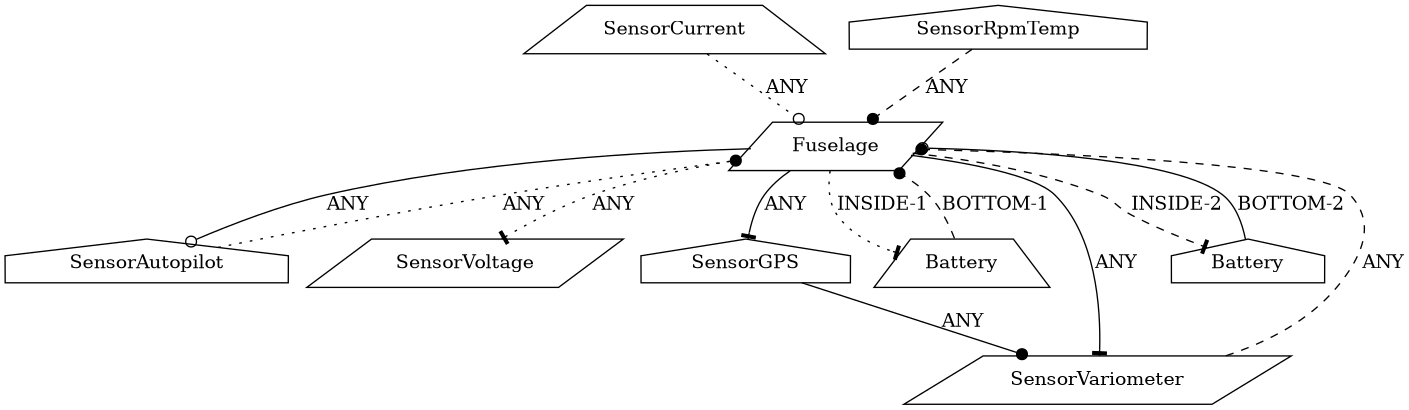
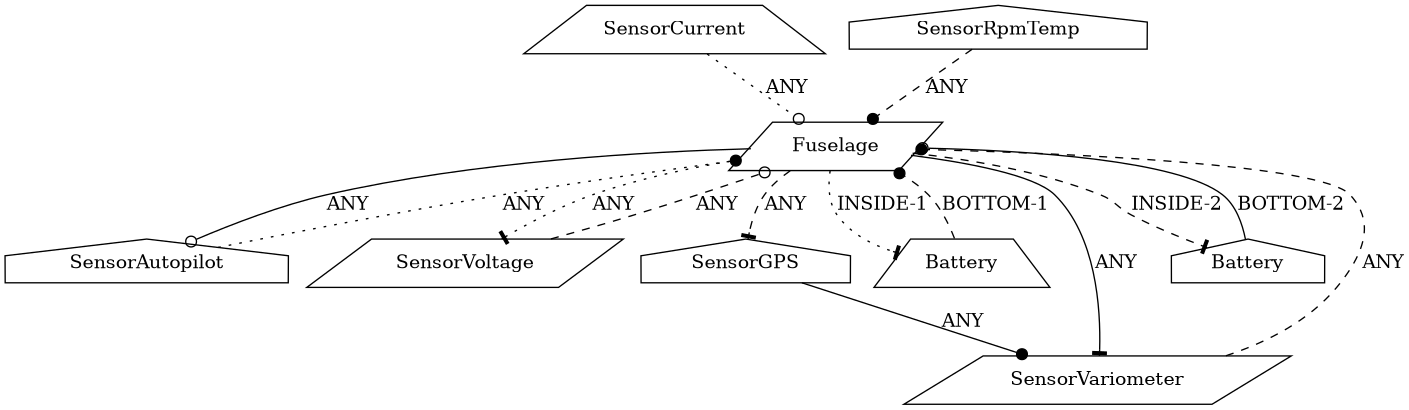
edge "Fuselage" -> "SensorGPS": style solid -> dashed
edge "SensorVoltage" -> "Fuselage": added, label "ANY"
